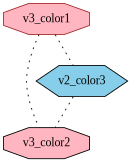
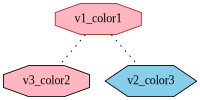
node "v3_color1": label "v3_color1" -> "v1_color1"
edge "v2_color3" -- "v3_color2": removed
